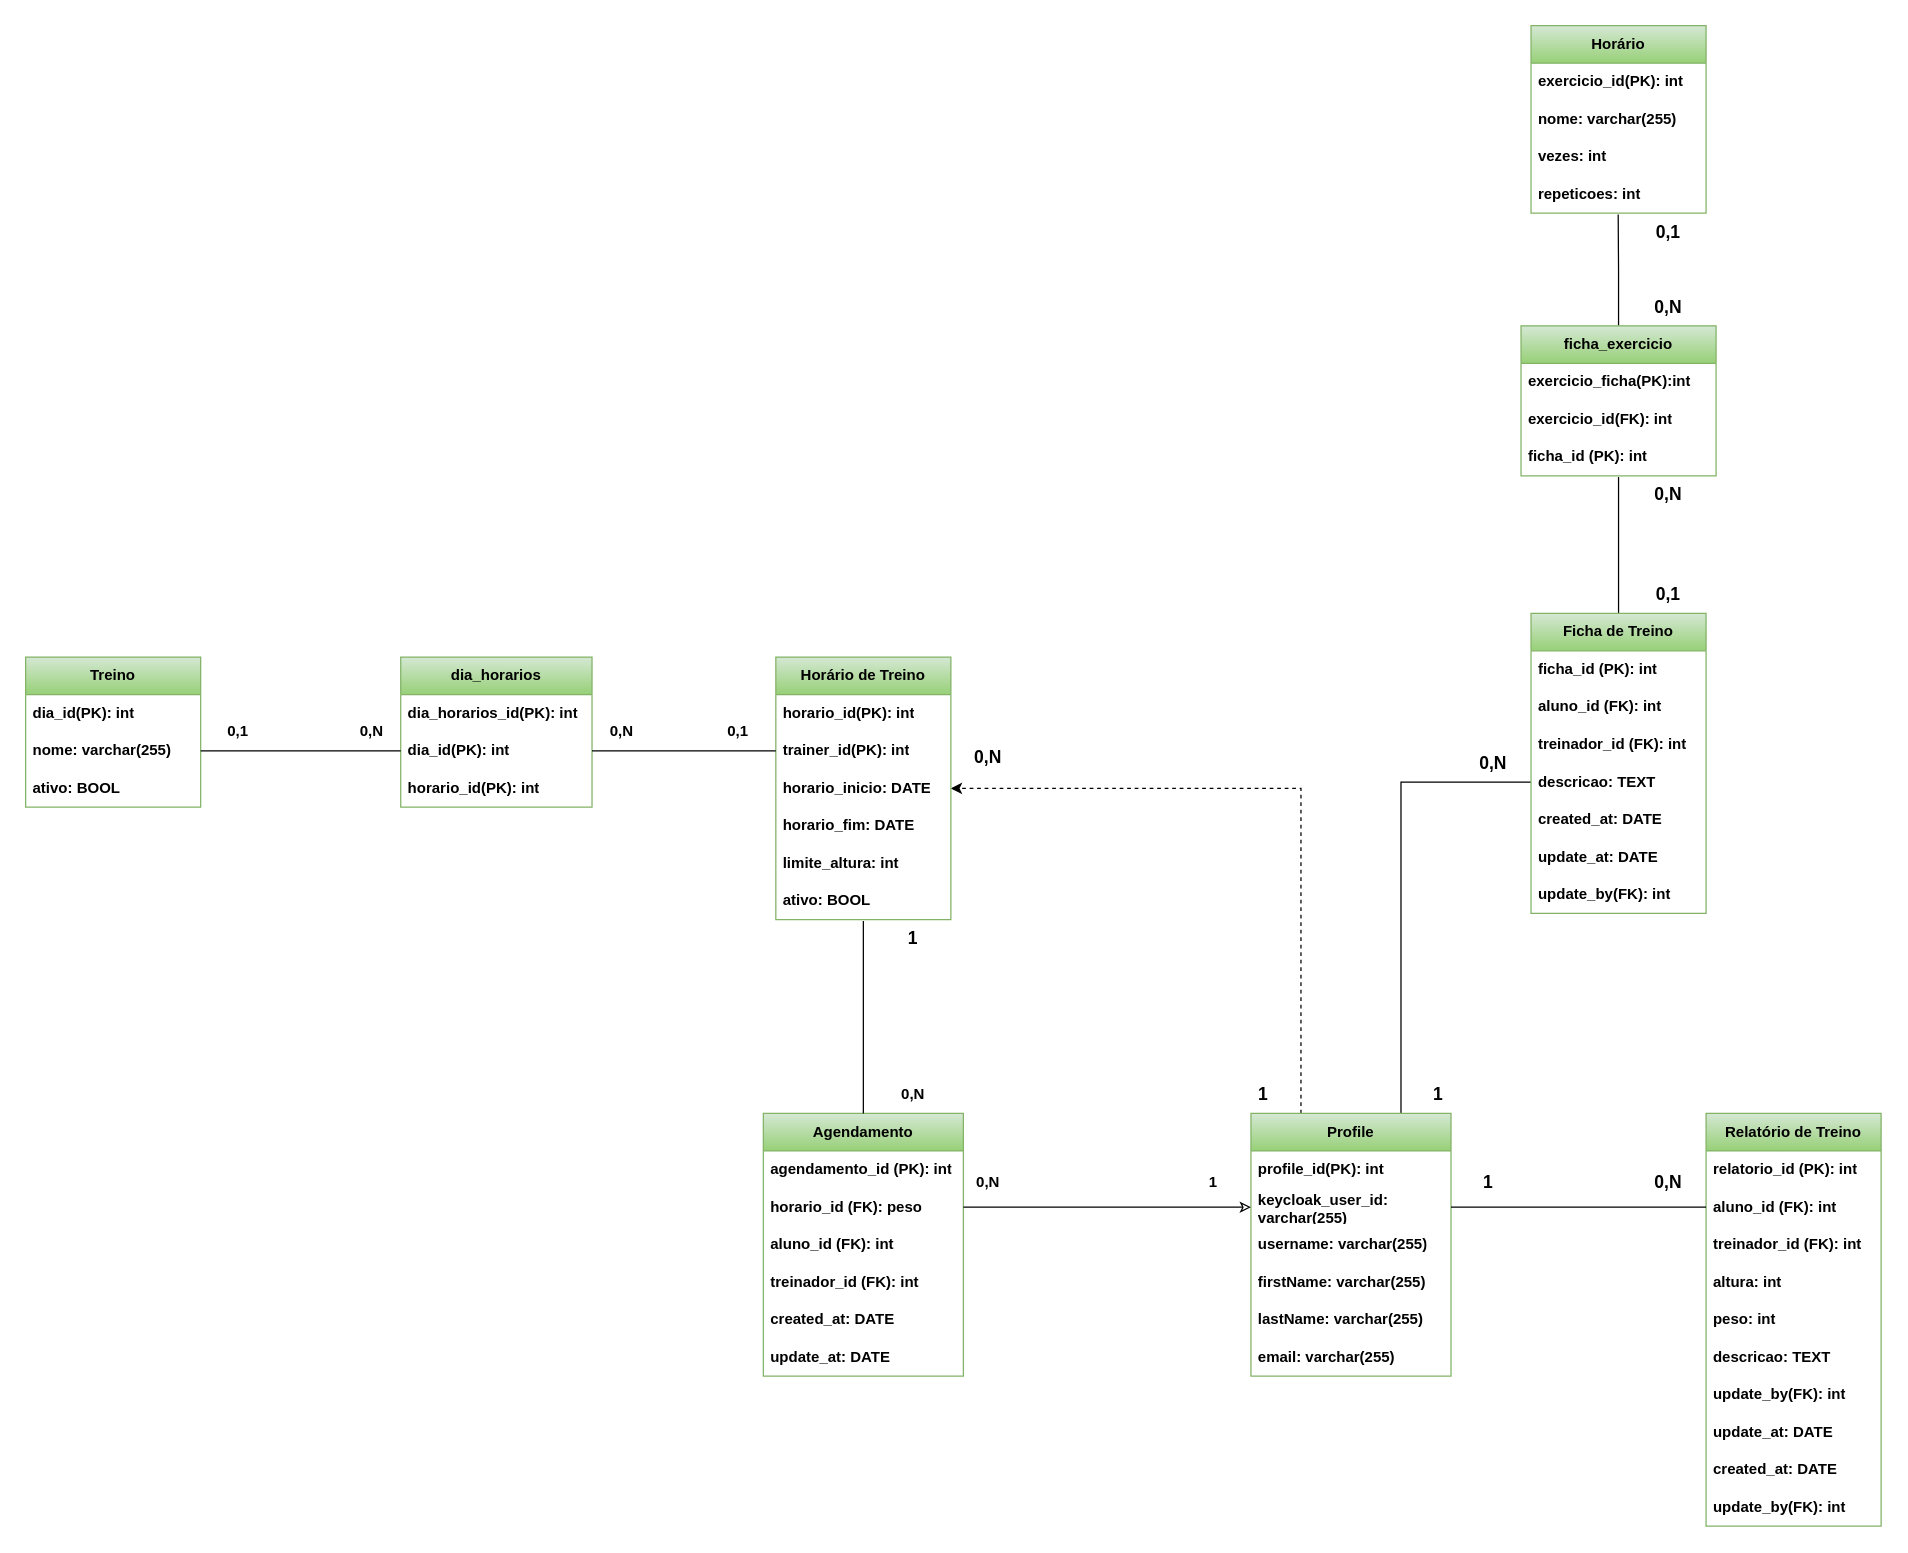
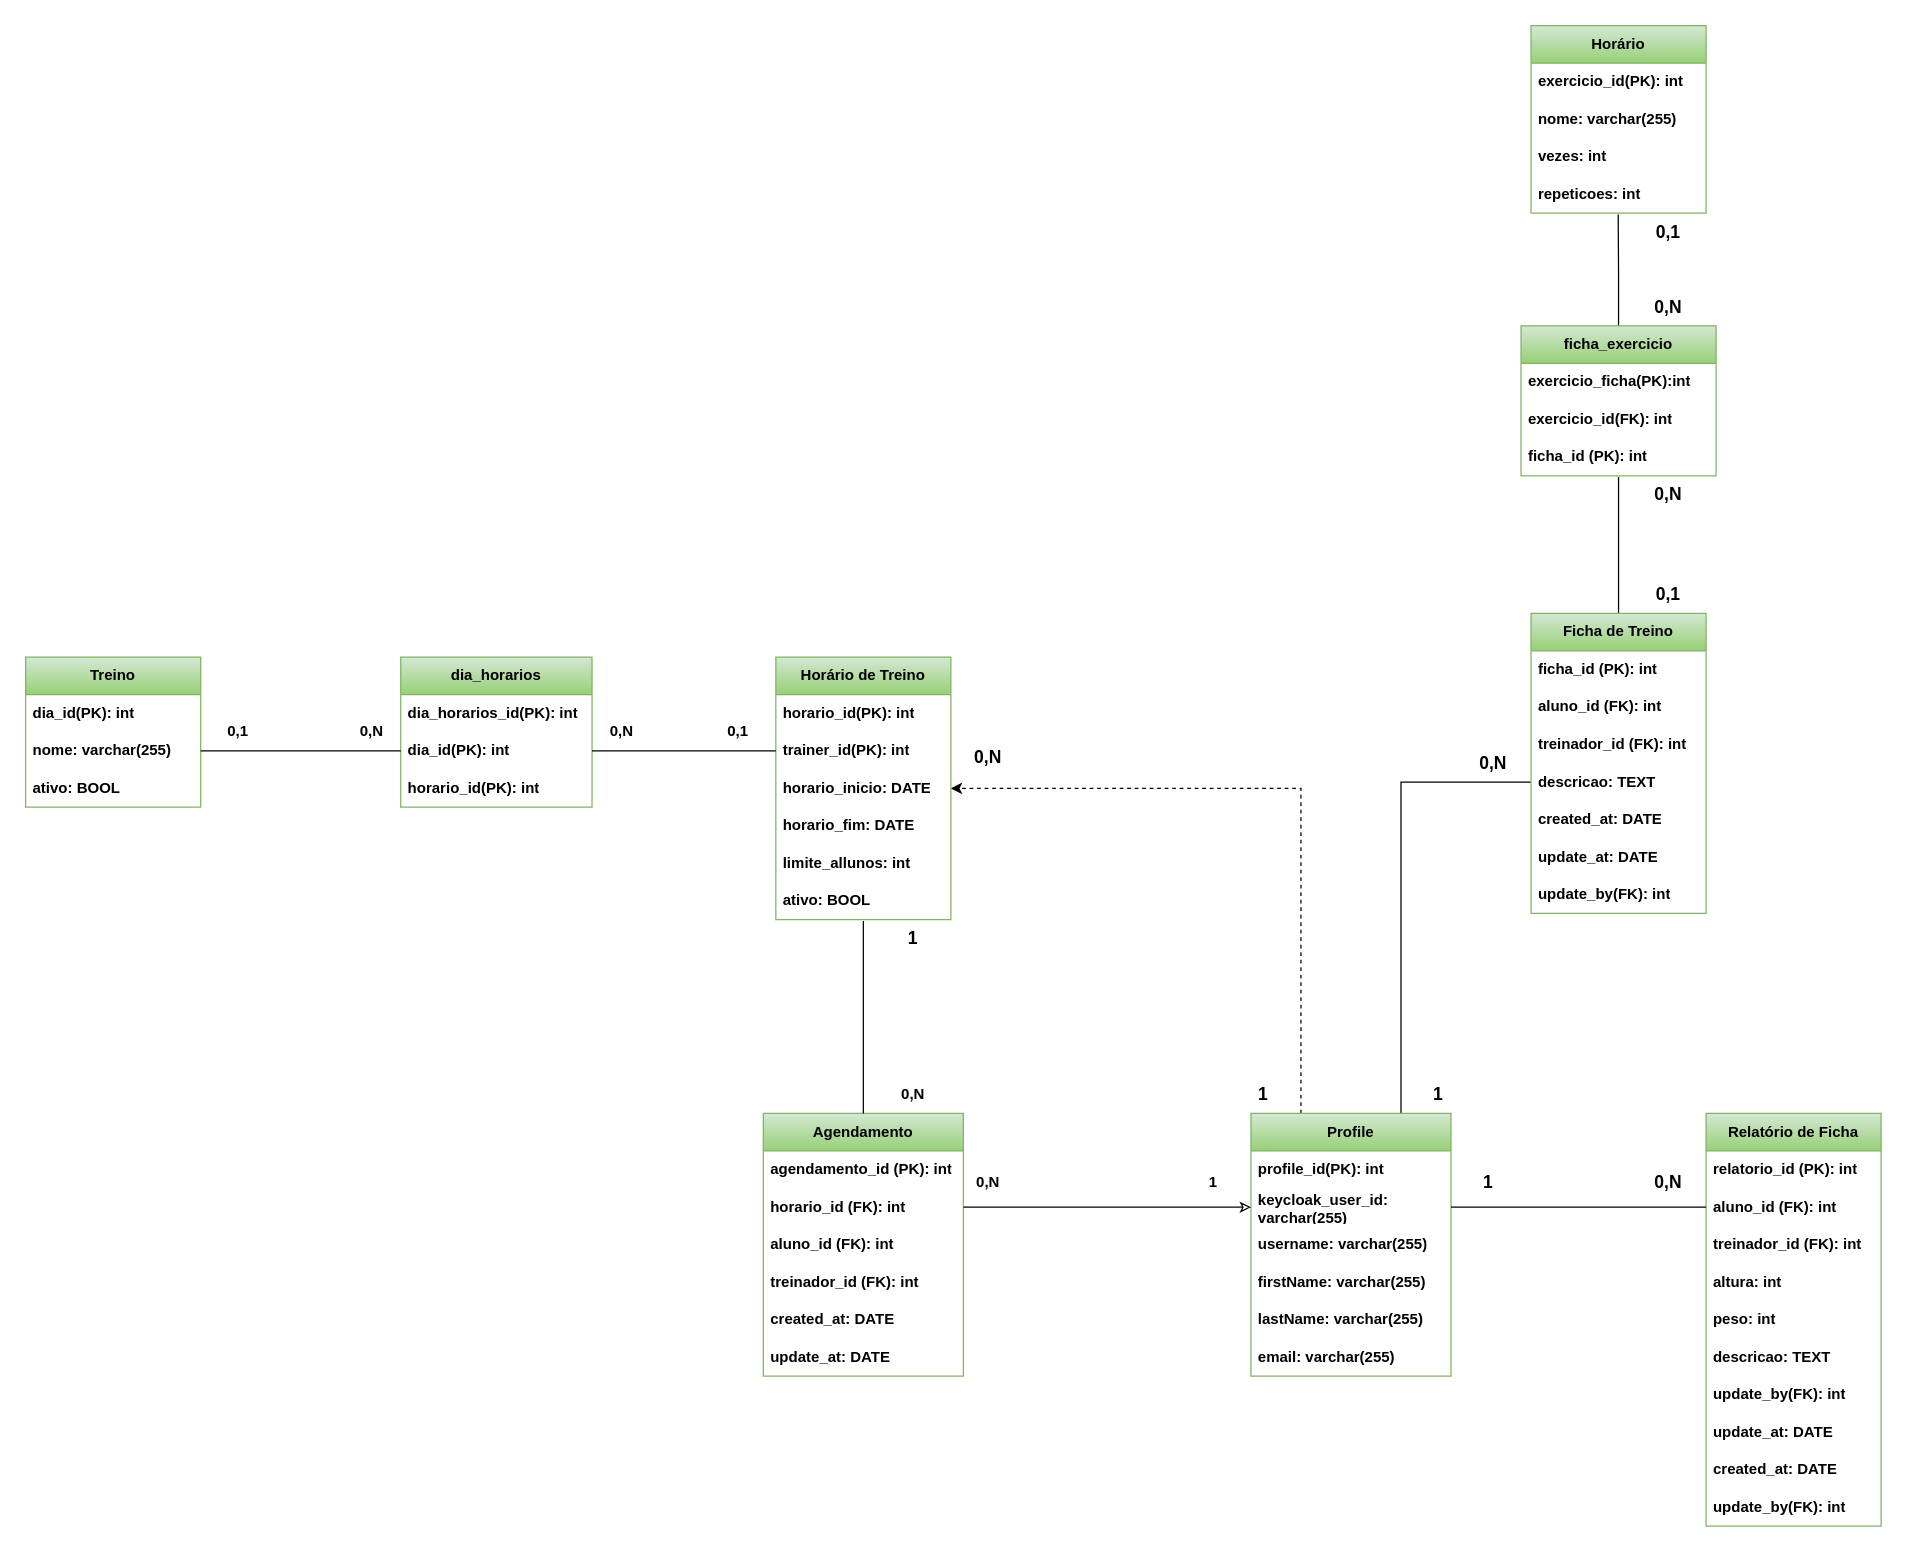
node "limite_altura: int": label "limite_altura: int" -> "limite_allunos: int"
node "Relatório de Treino": label "Relatório de Treino" -> "Relatório de Ficha"
node "horario_id (FK): peso": label "horario_id (FK): peso" -> "horario_id (FK): int"
